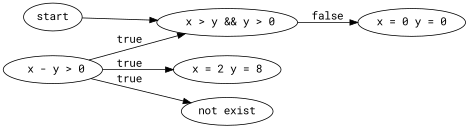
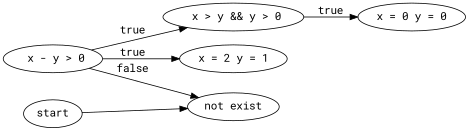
edge "x > y && y > 0" -> "x = 0 y = 0": label "false" -> "true"
edge "start" -> "x > y && y > 0": now "start" -> "not exist"
node "x = 2 y = 8": label "x = 2 y = 8" -> "x = 2 y = 1"
edge "x - y > 0" -> "not exist": label "true" -> "false"
